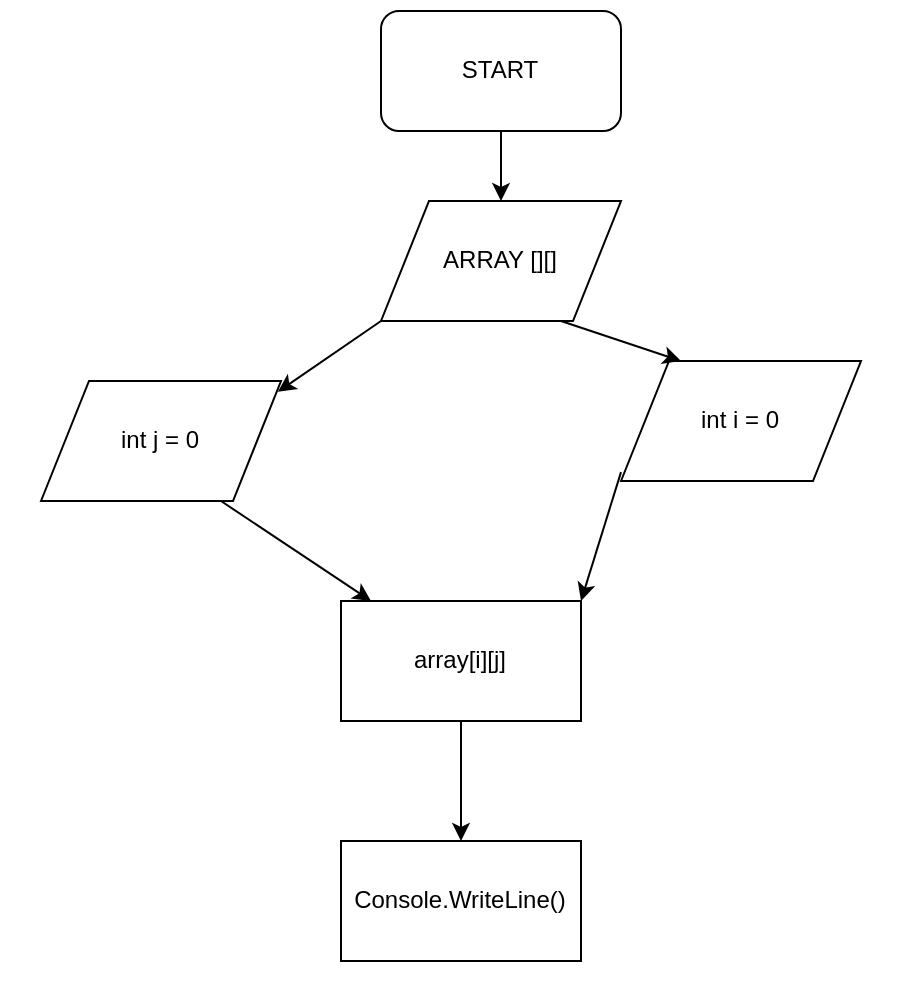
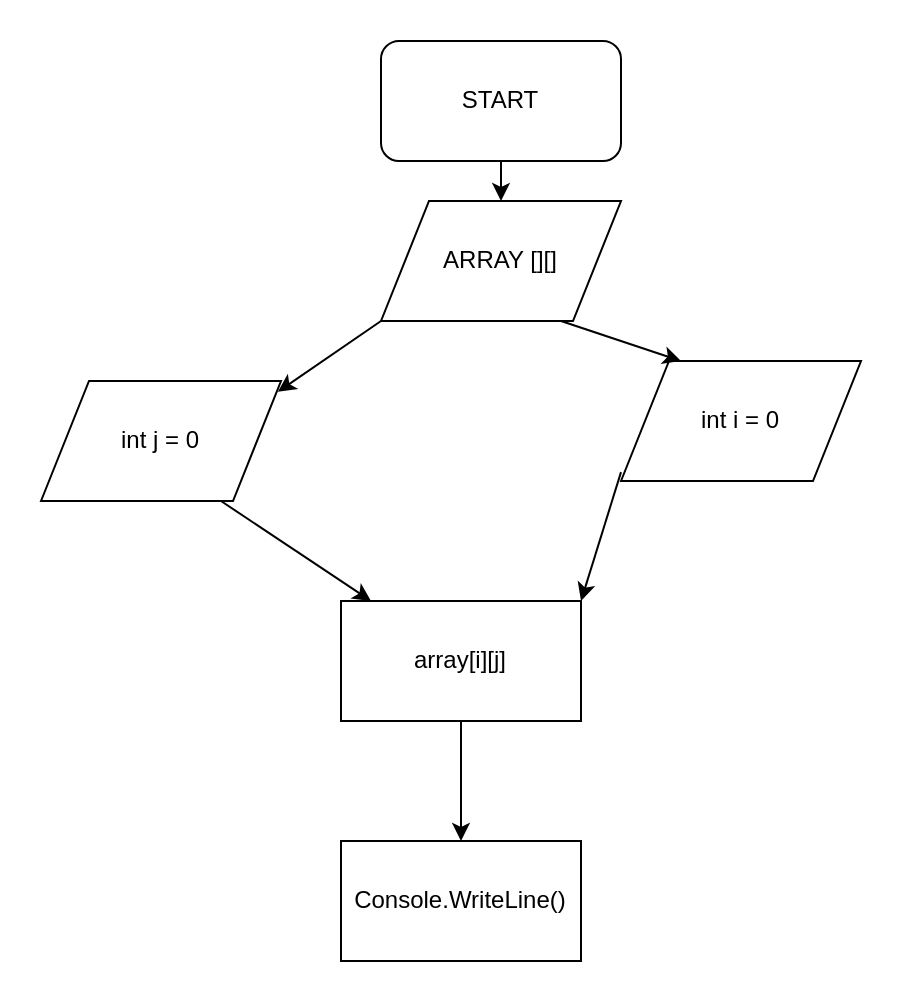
node "START": moved (501, 71) -> (501, 101)
